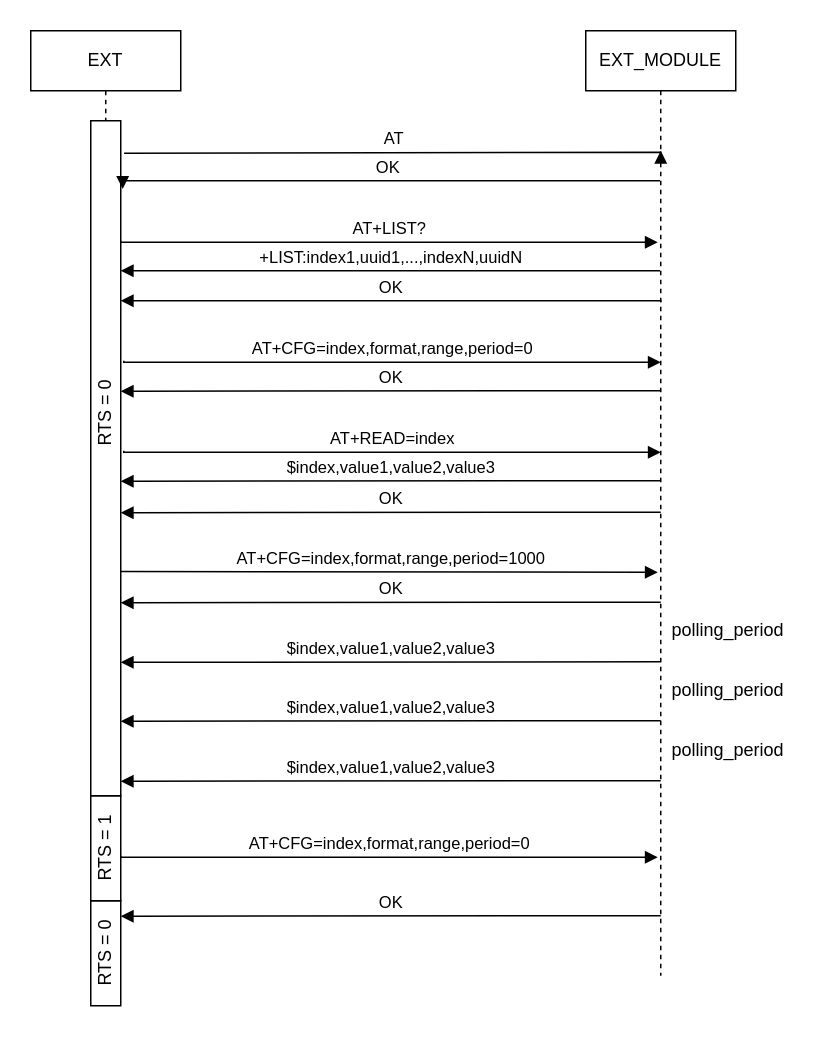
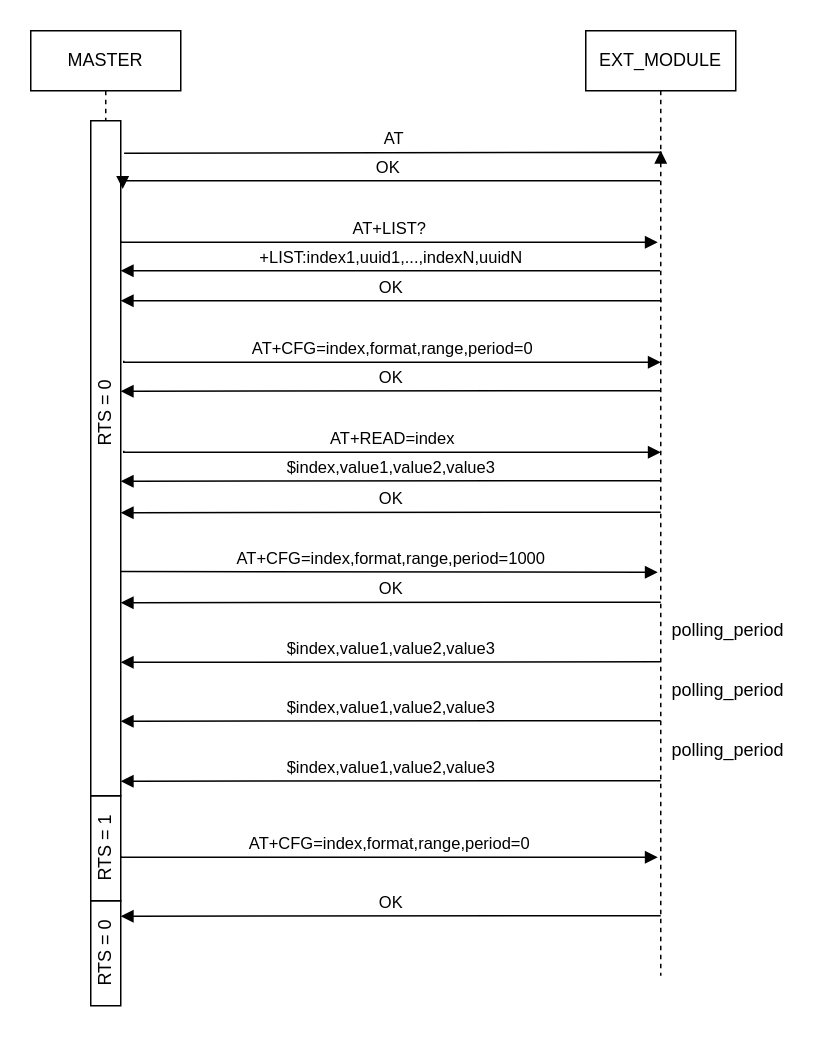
node "EXT": label "EXT" -> "MASTER"
